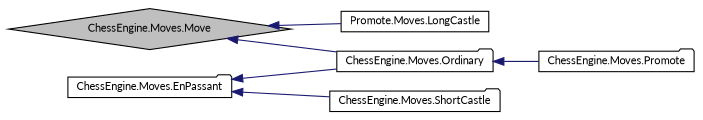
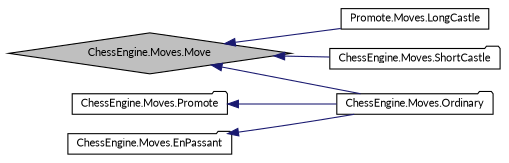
edge "ChessEngine.Moves.Promote" -> "ChessEngine.Moves.Ordinary": reversed
edge "ChessEngine.Moves.ShortCastle" -> "ChessEngine.Moves.EnPassant": now "ChessEngine.Moves.ShortCastle" -> "ChessEngine.Moves.Move"
